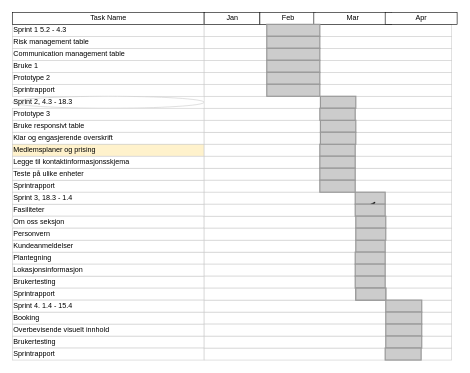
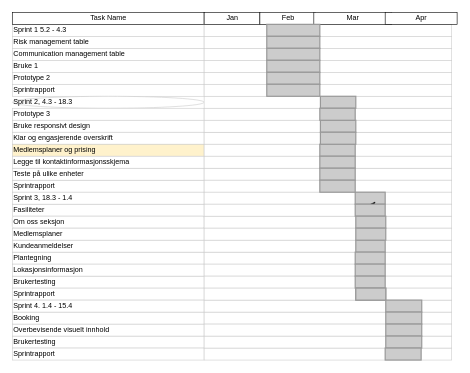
node "Bruke responsivt table": label "Bruke responsivt table" -> "Bruke responsivt design"
node "Personvern": label "Personvern" -> "Medlemsplaner"
